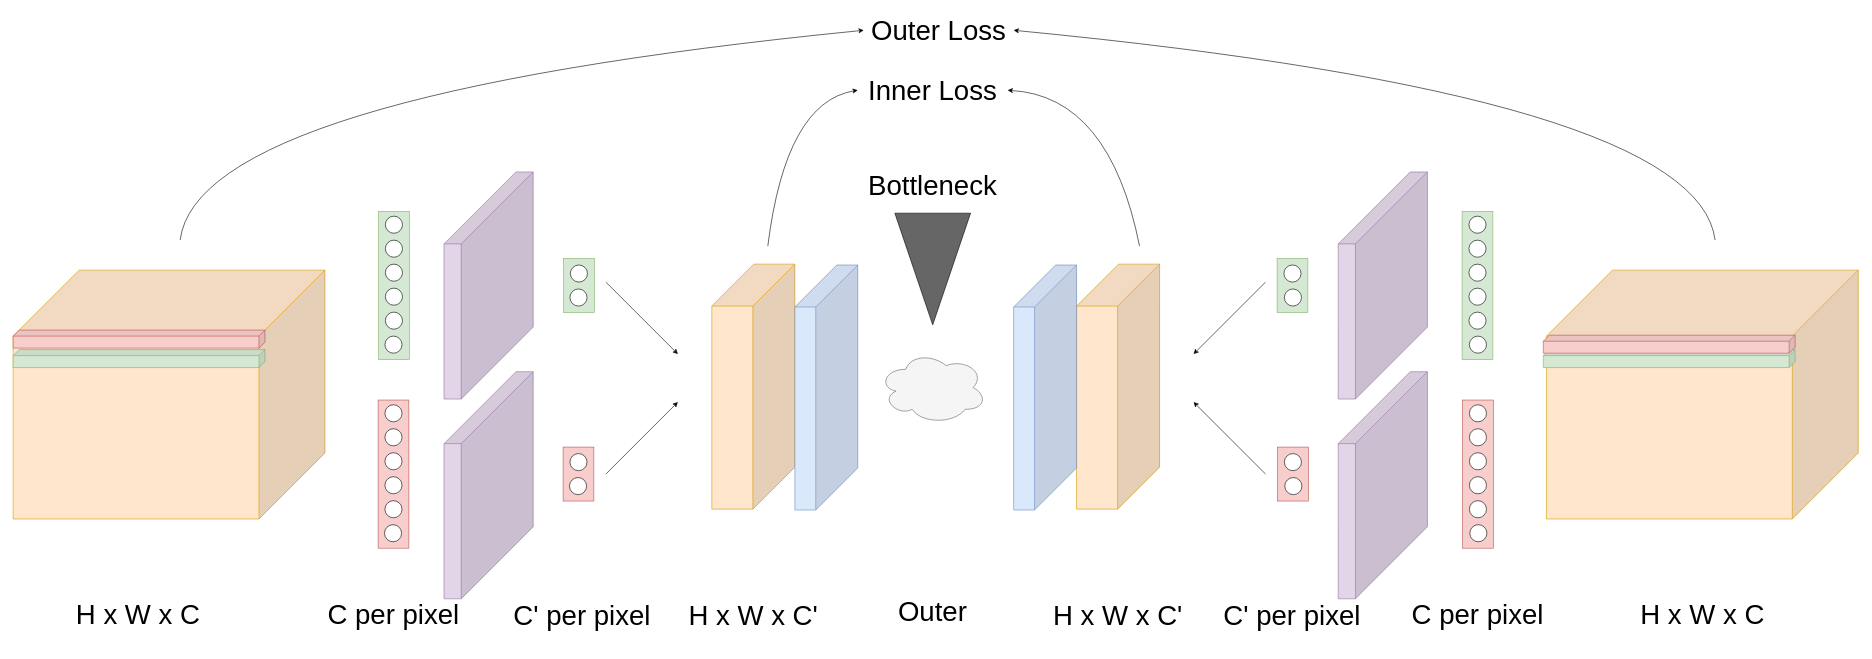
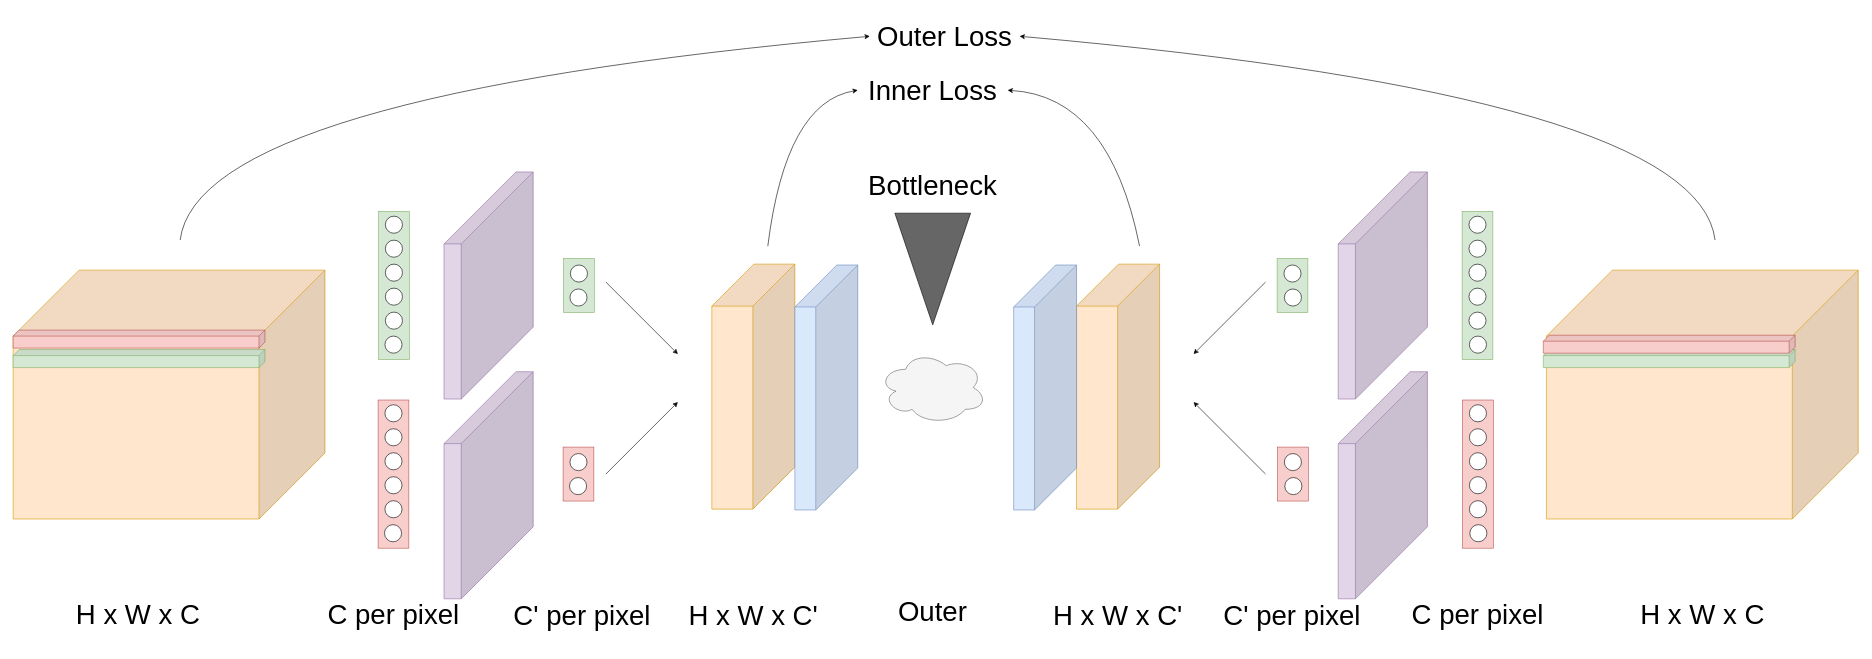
node "Outer Loss": moved (939, 30) -> (945, 36)
